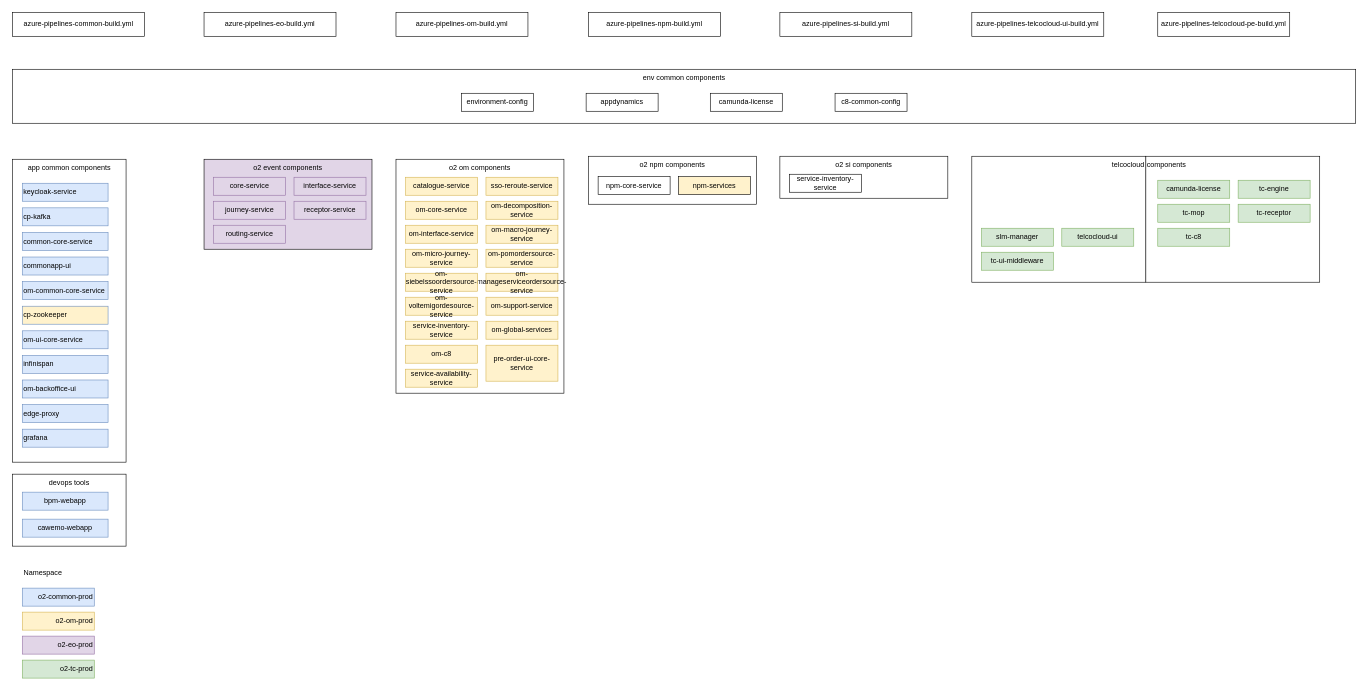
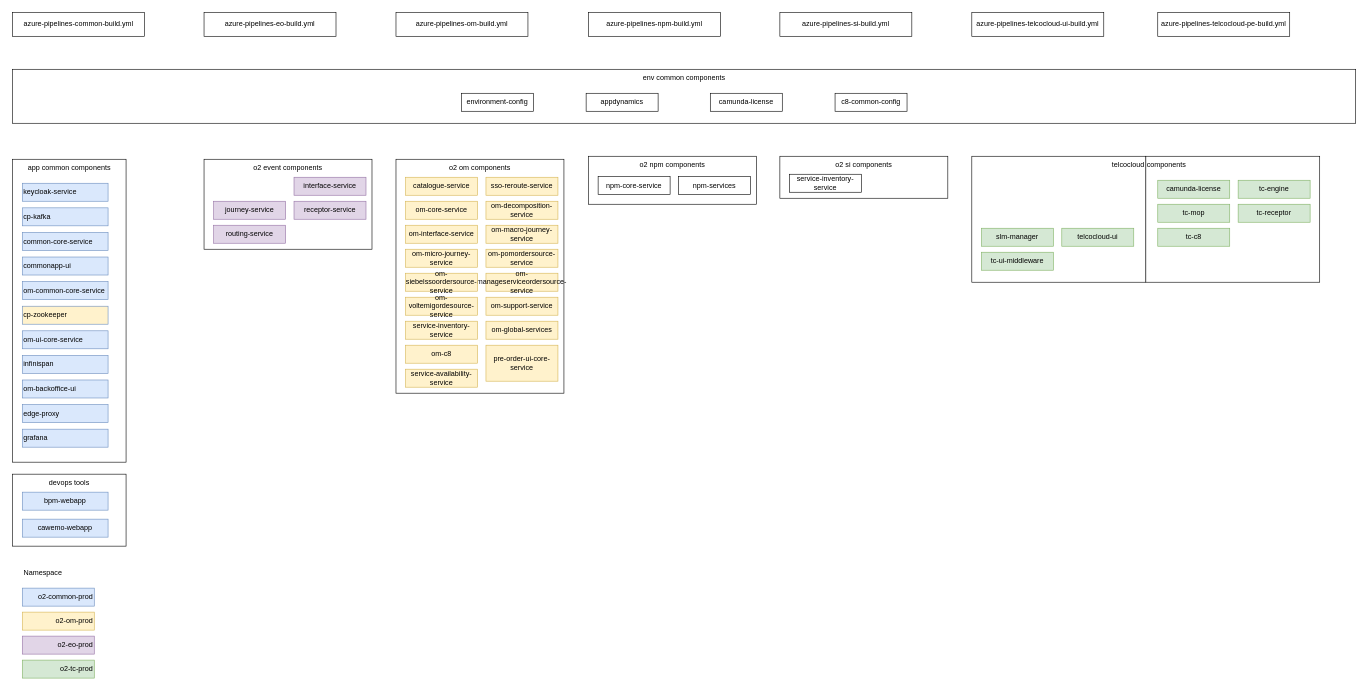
node "core-service": removed
node "npm-services": fillcolor #fff2cc -> #ffffff
node "o2 event components": fillcolor #e1d5e7 -> #ffffff
